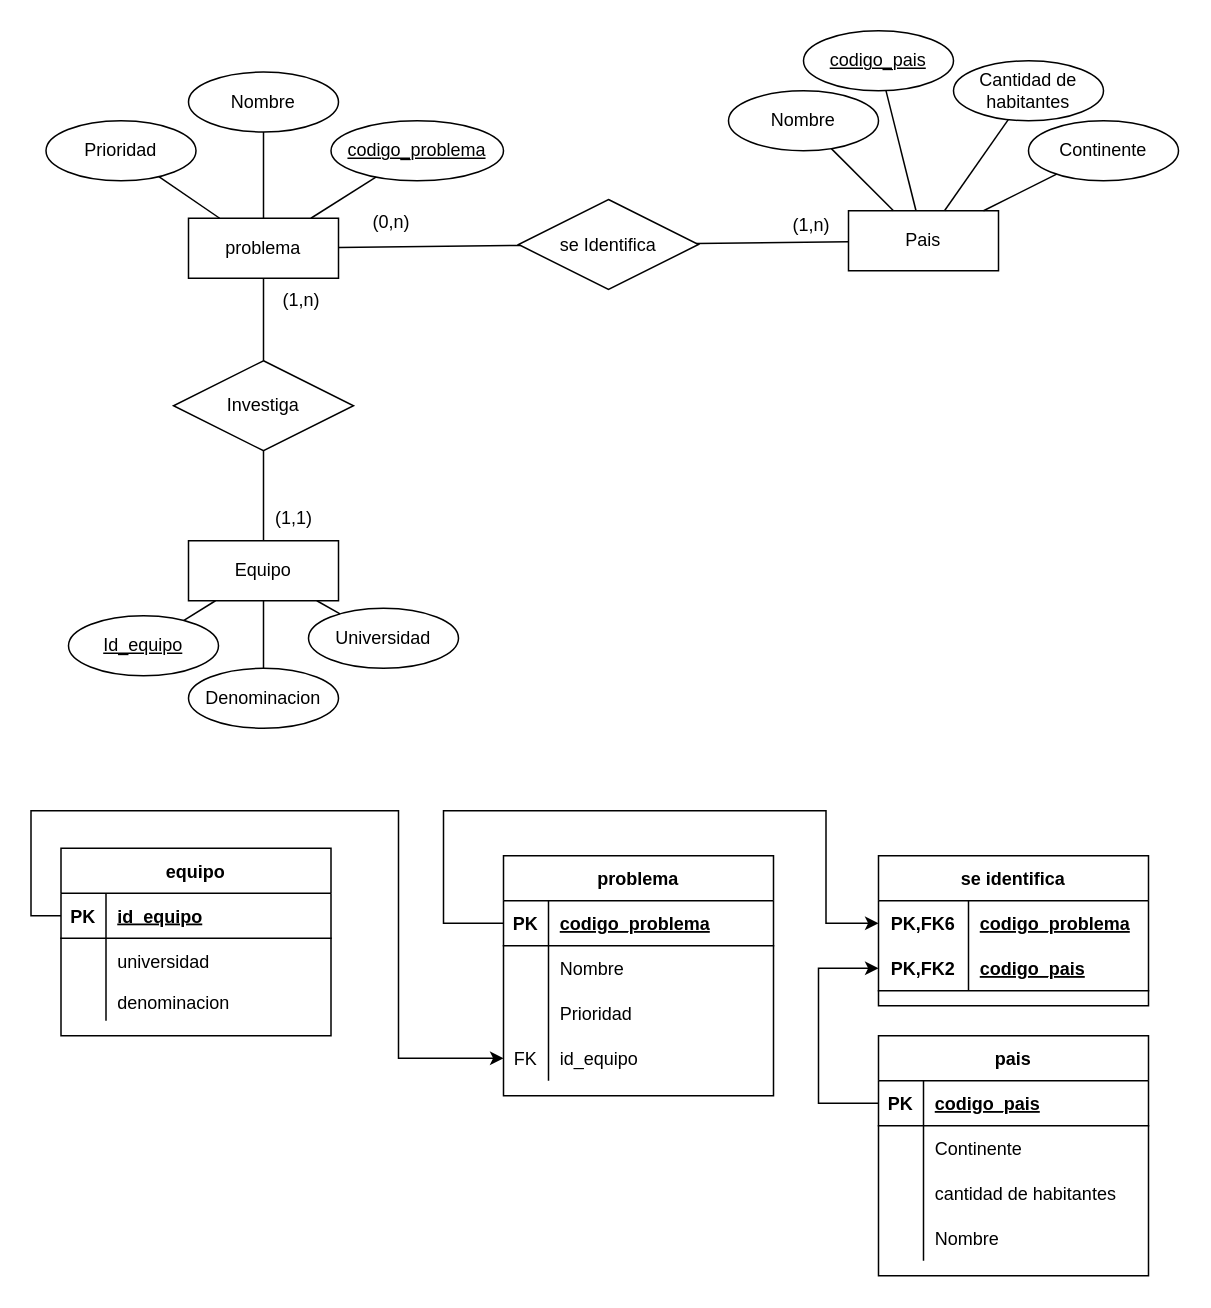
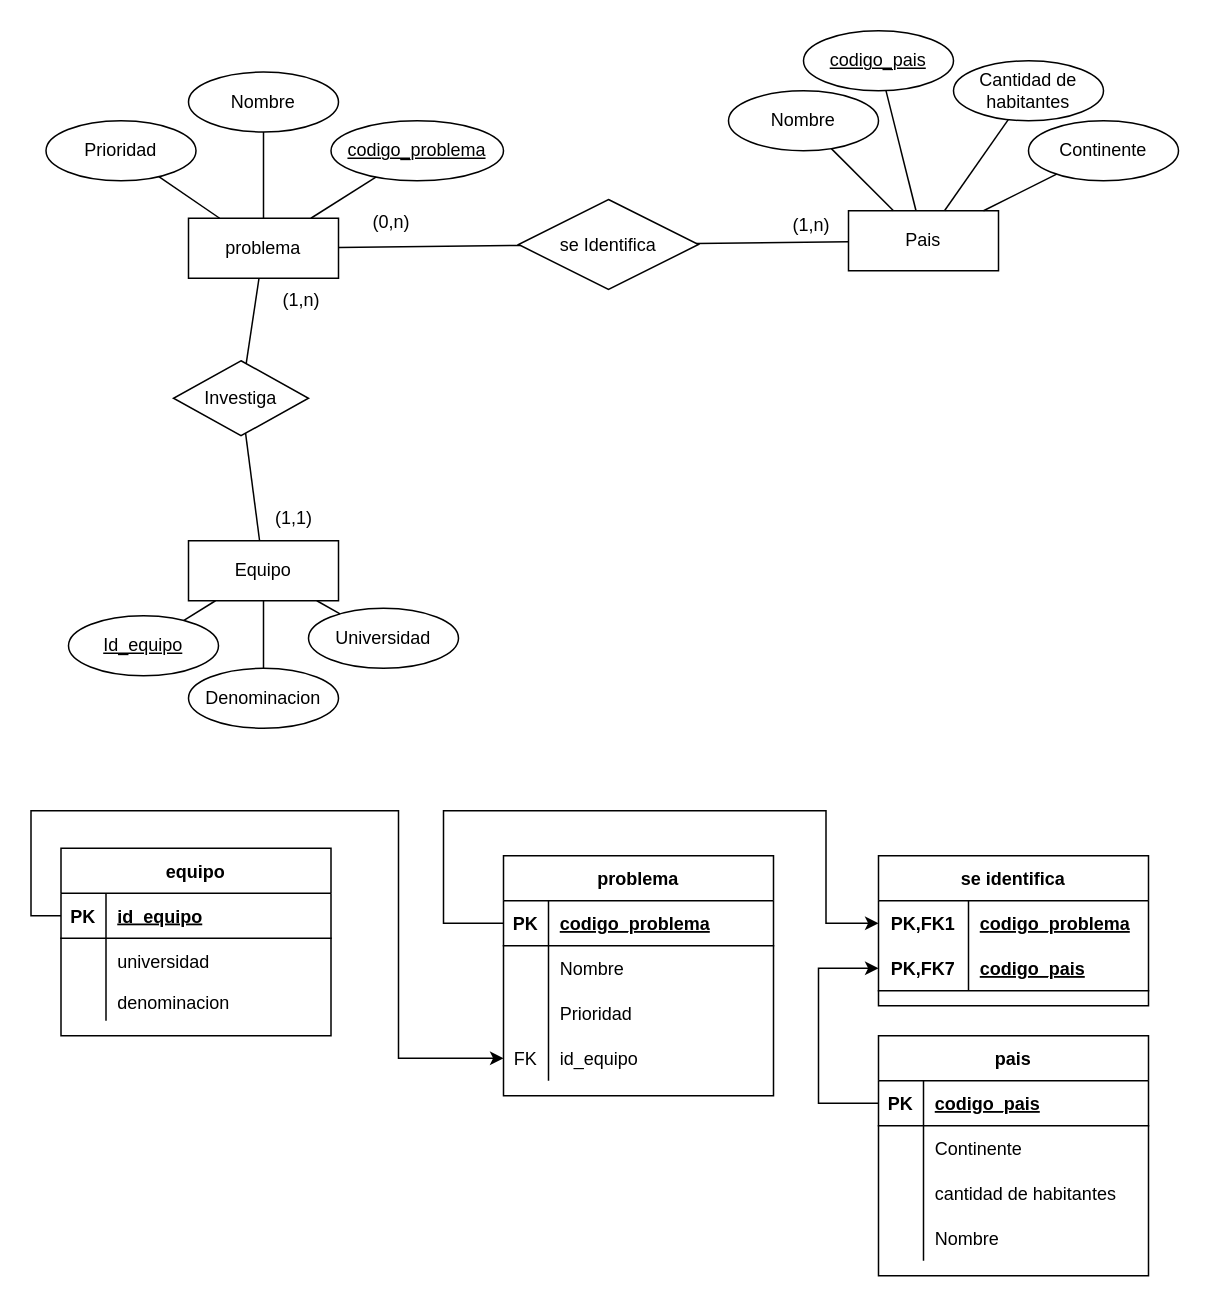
node "Investiga": size 180x90 -> 135x75
node "PK,FK6": label "PK,FK6" -> "PK,FK1"
node "PK,FK2": label "PK,FK2" -> "PK,FK7"
